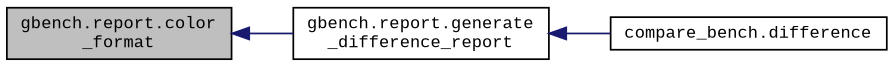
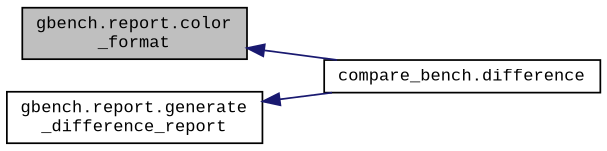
edge "gbench.report.generate _difference_report" -> "gbench.report.color _format": now "compare_bench.difference" -> "gbench.report.color _format"
